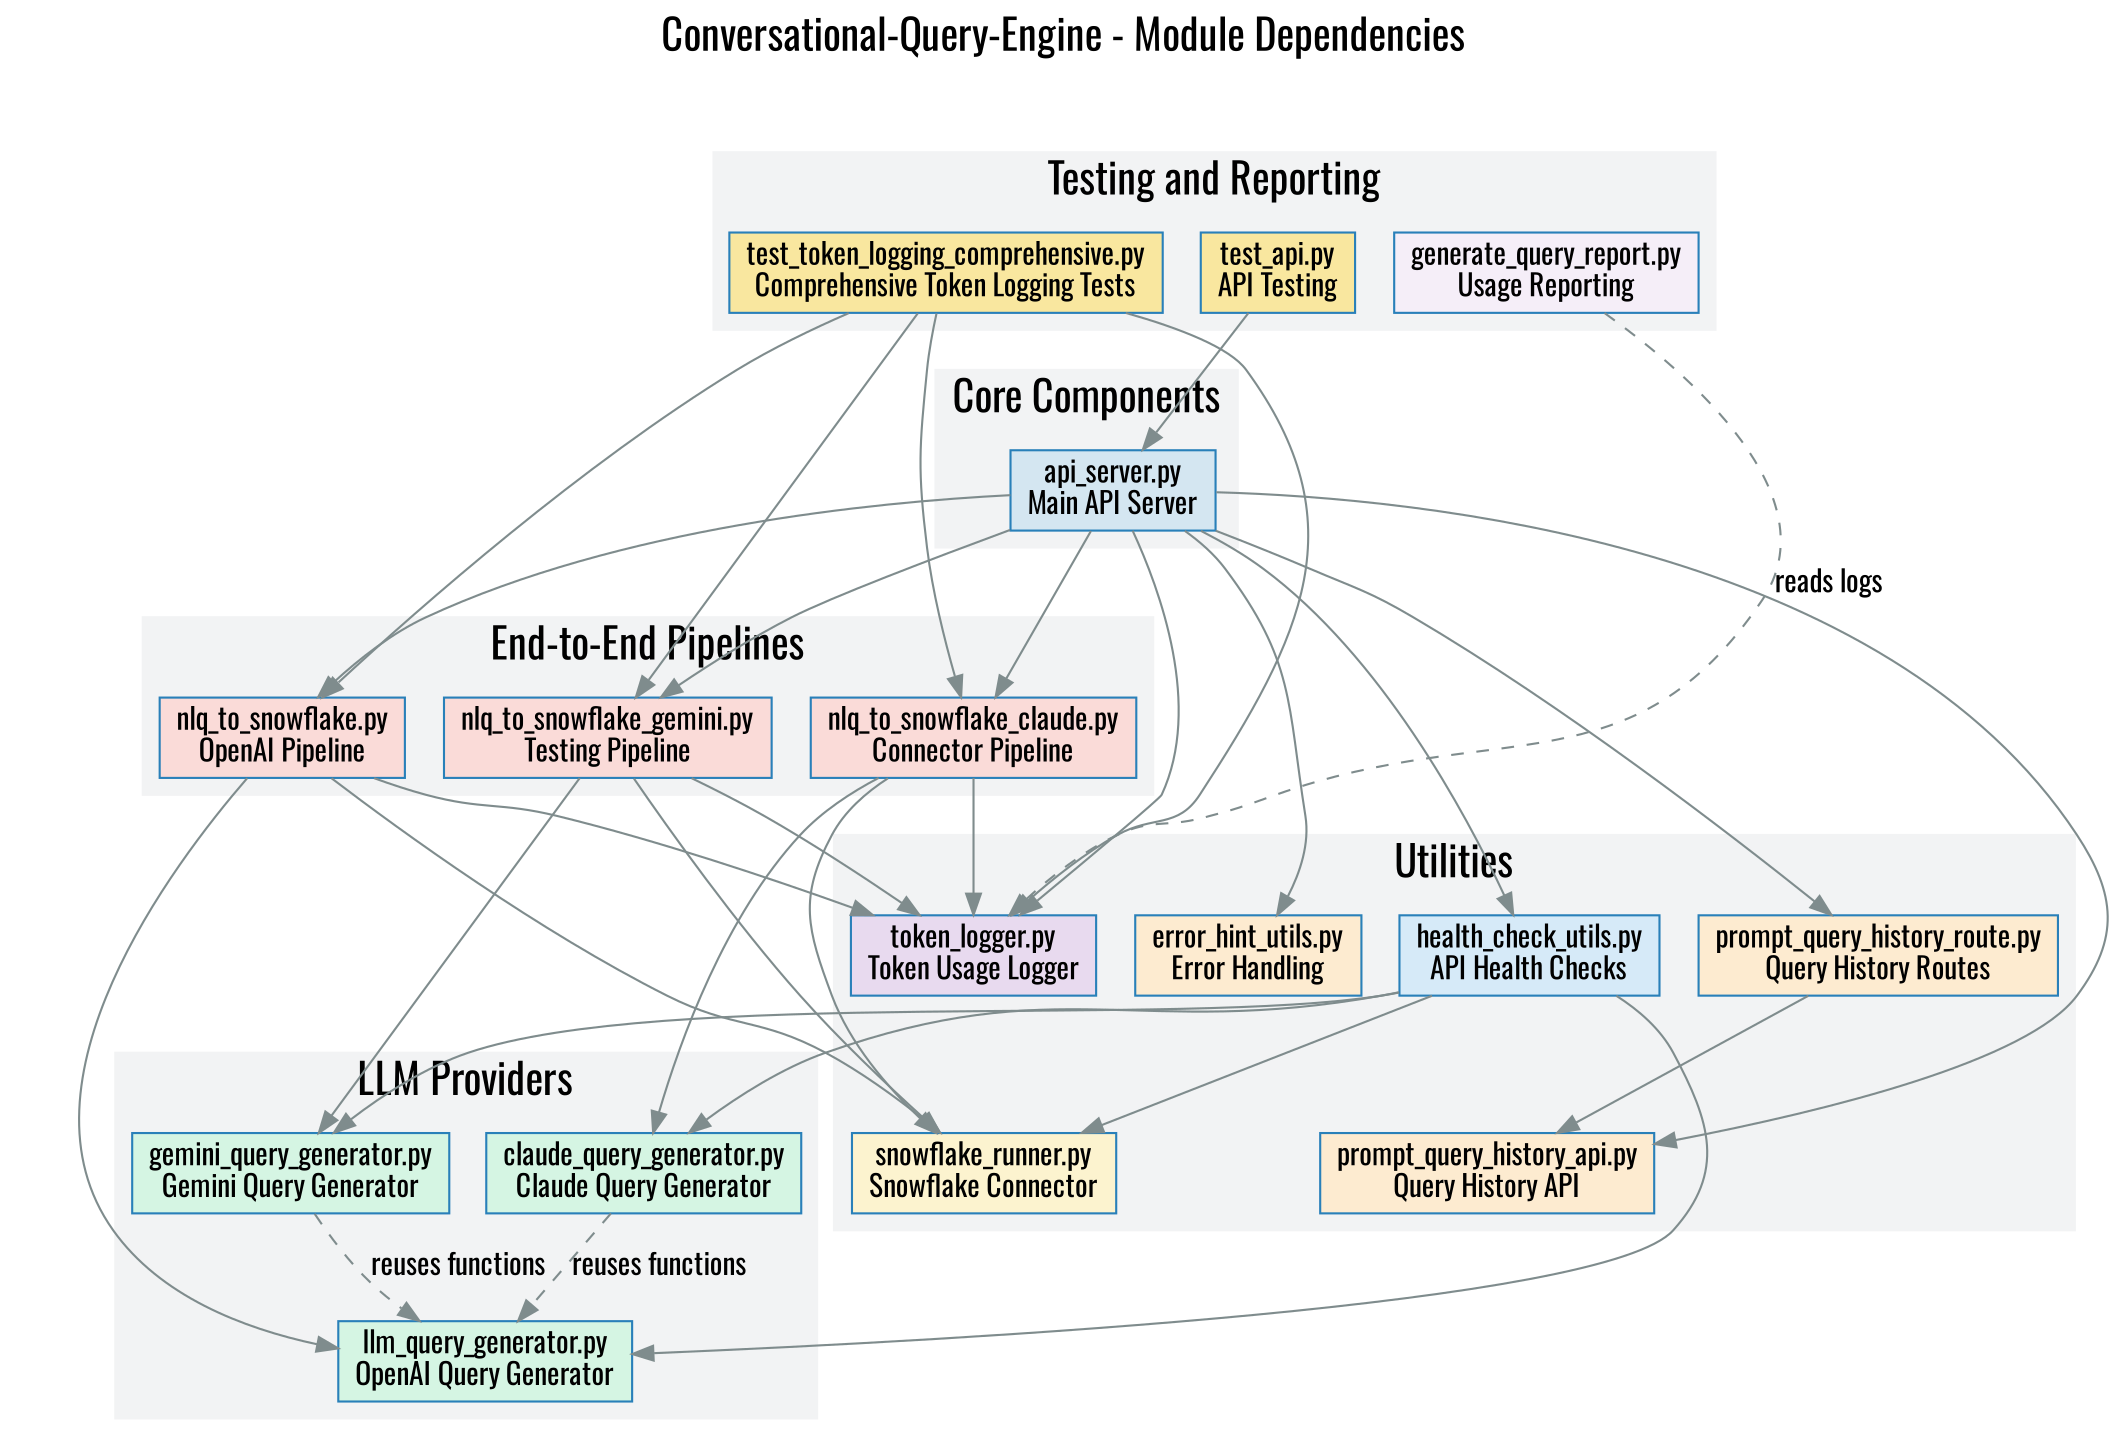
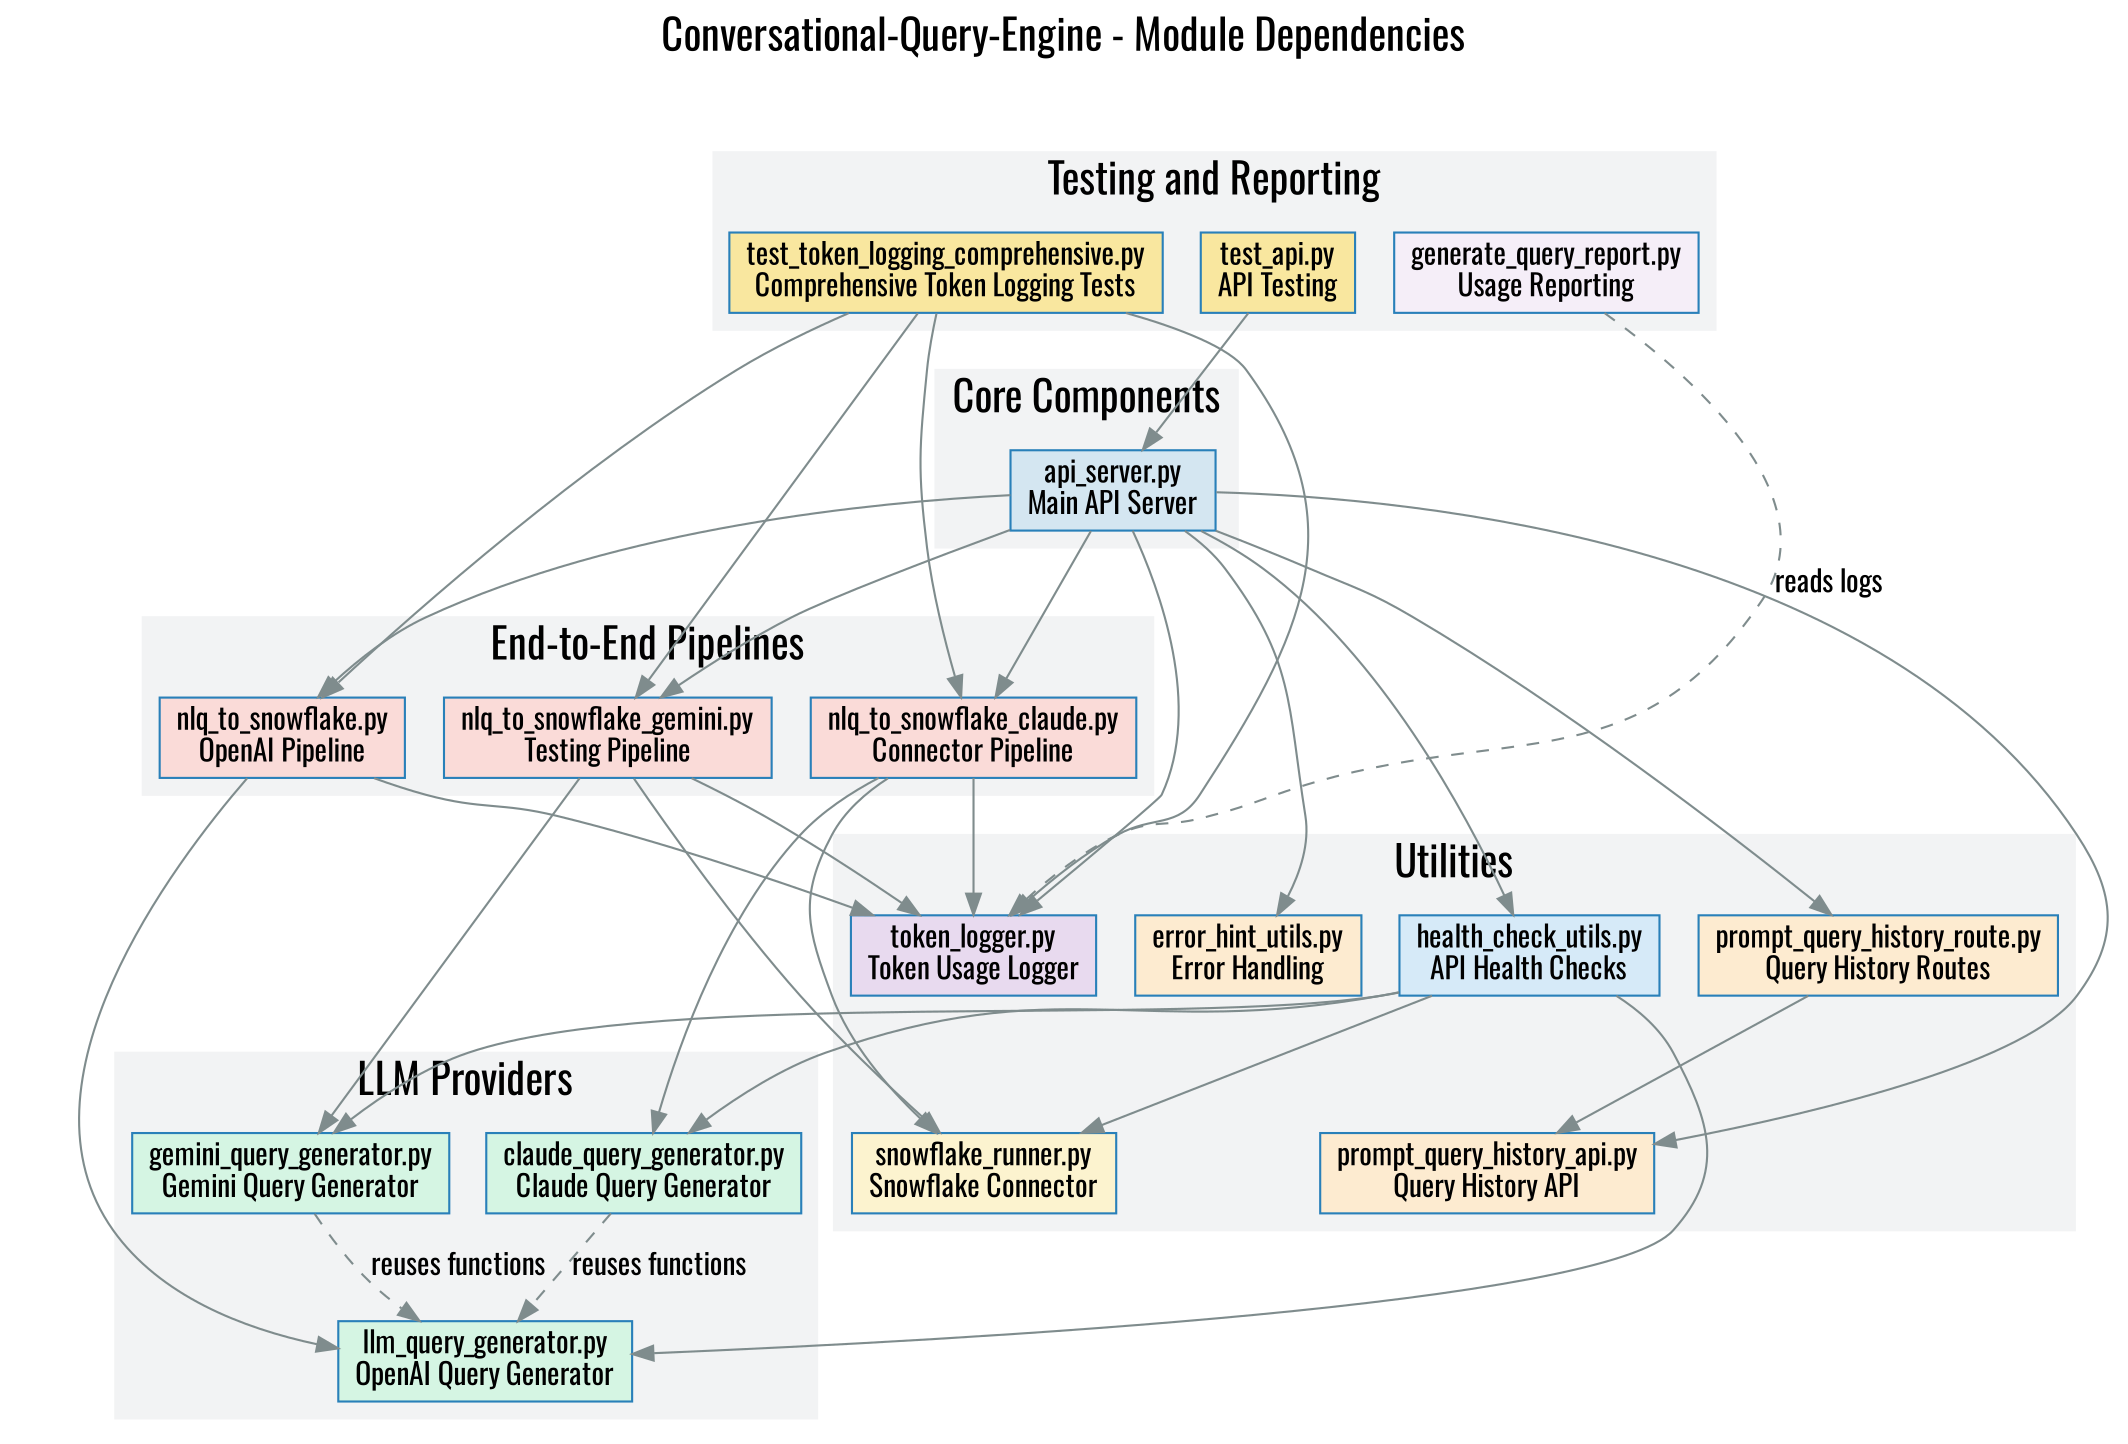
edge "nlq_to_snowflake.py OpenAI Pipeline" -> "snowflake_runner.py Snowflake Connector": removed
